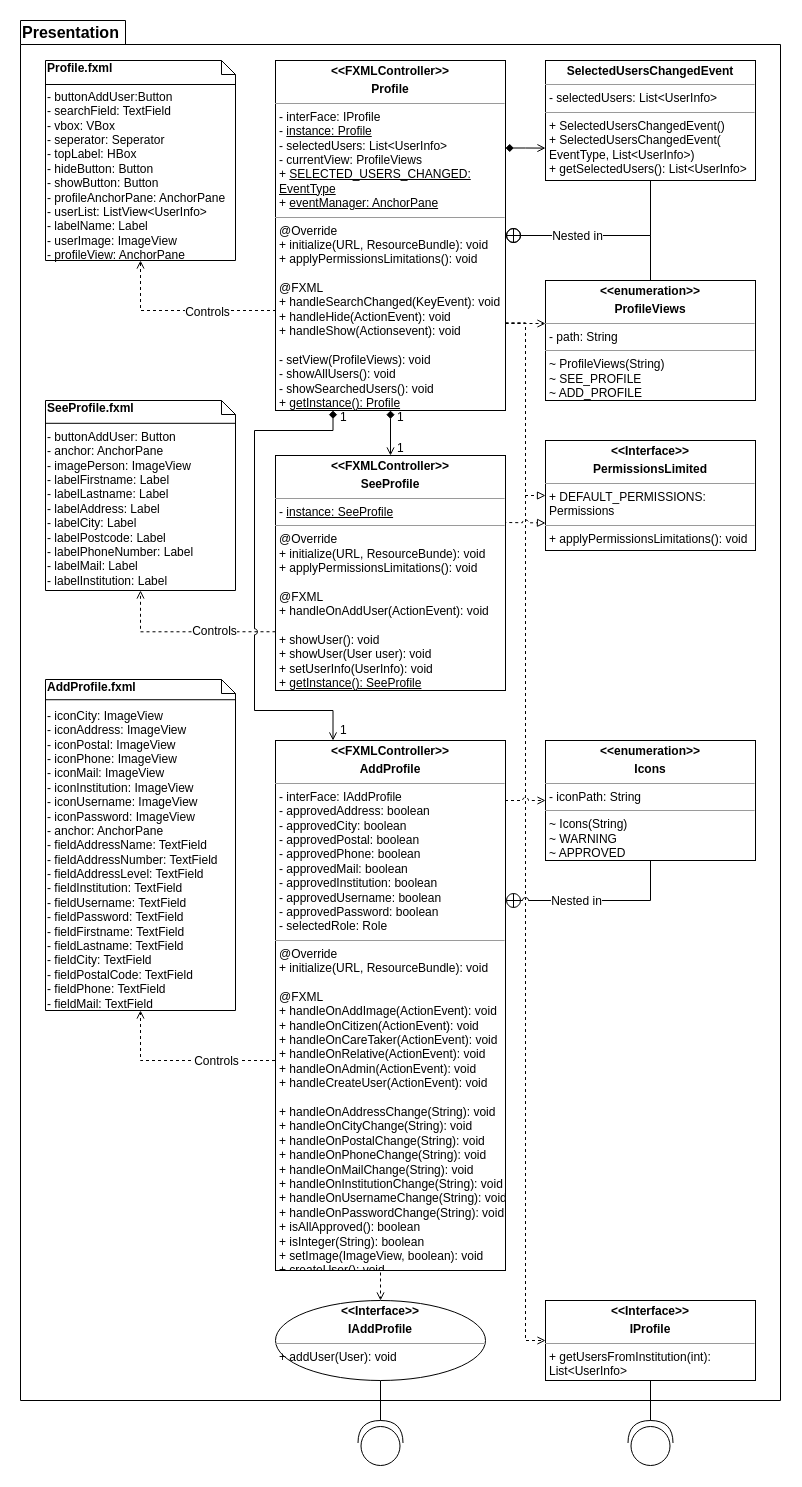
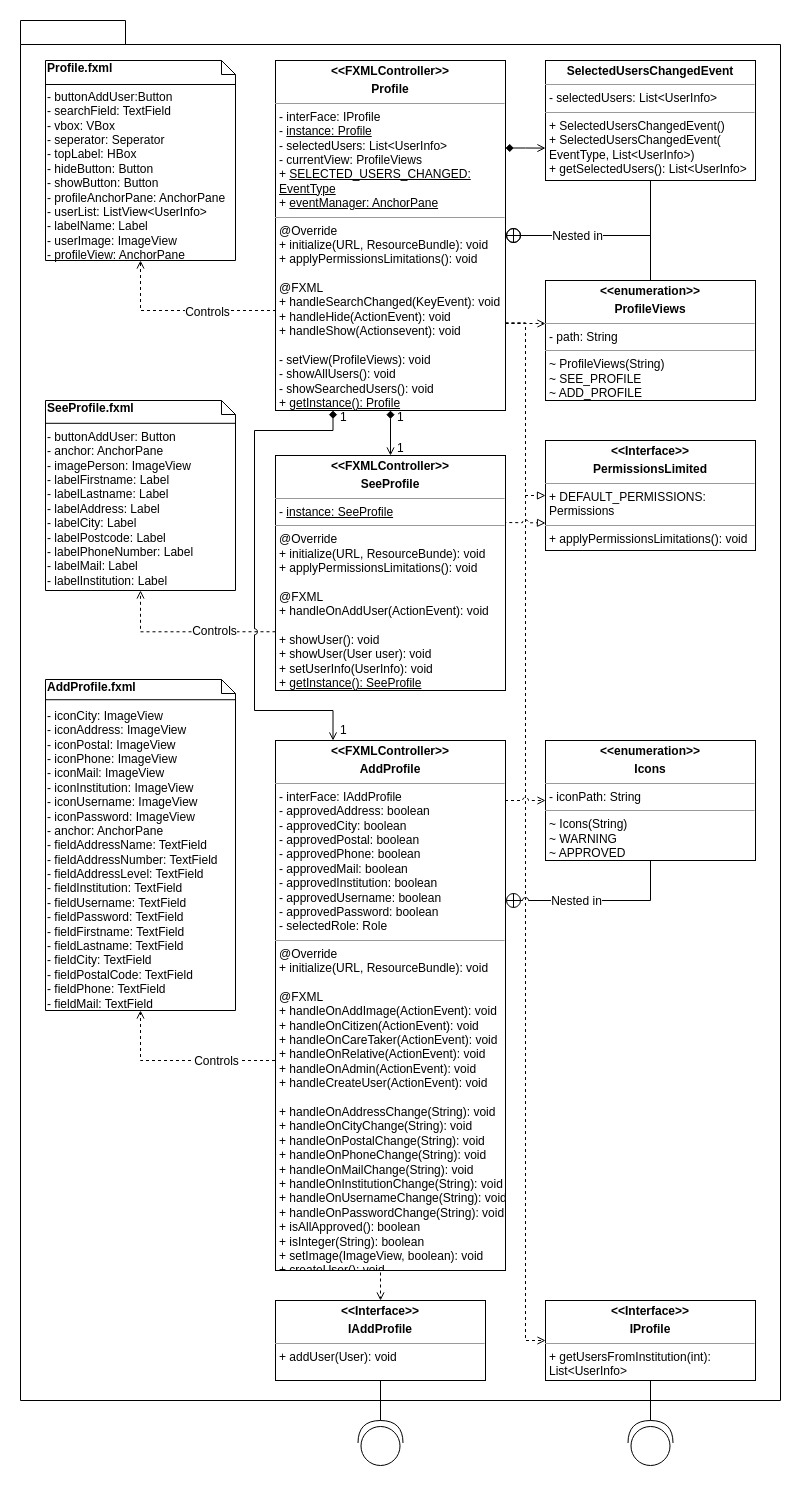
node "Presentation": removed
node "<<Interface>> IAddProfile + addUser(User): void": shape ellipse -> rectangle
